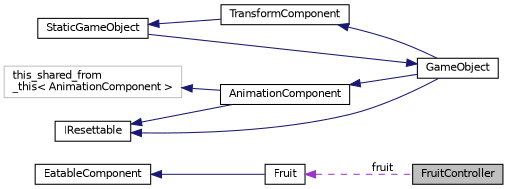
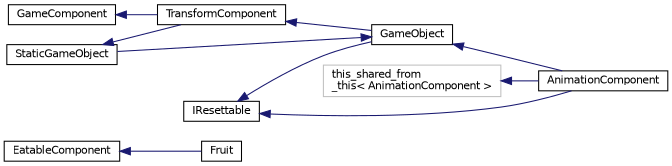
node "GameComponent": added
edge "GameObject" -> "AnimationComponent": reversed
node "FruitController": removed
